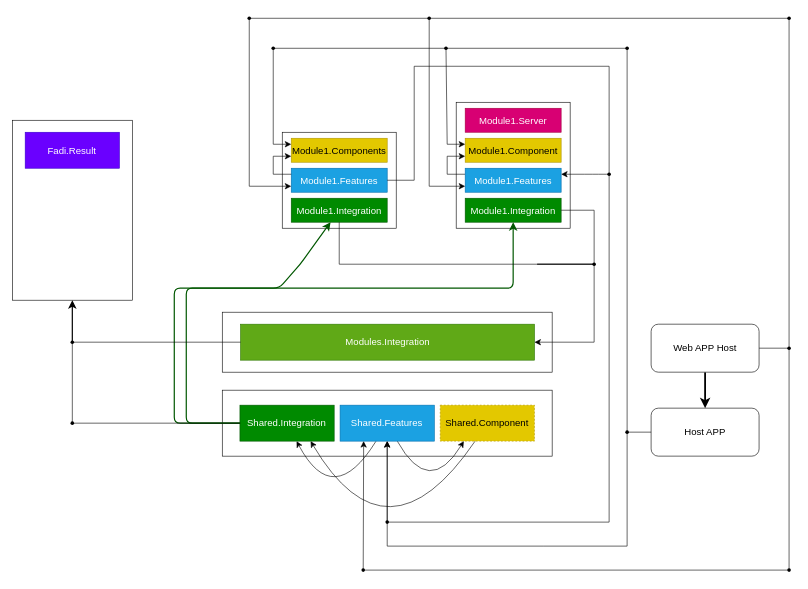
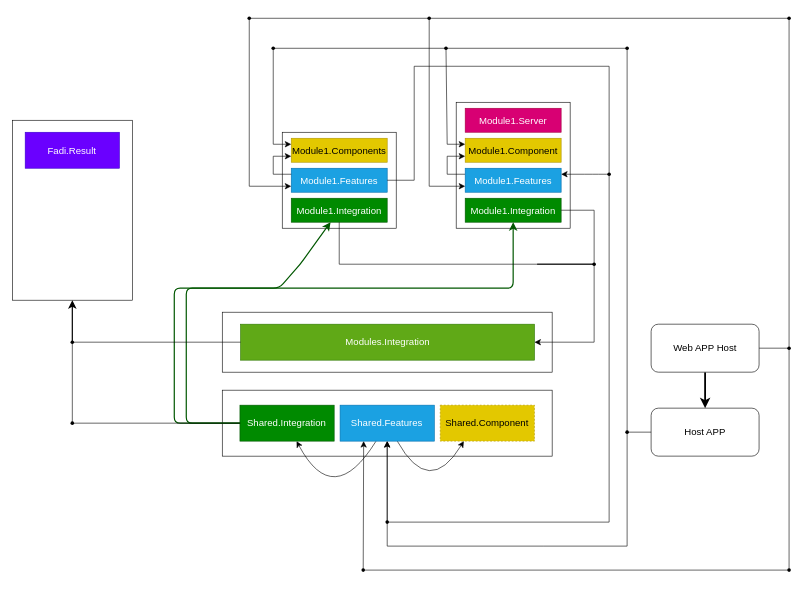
edge "Shared.Component" -> "Shared.Integration": removed
